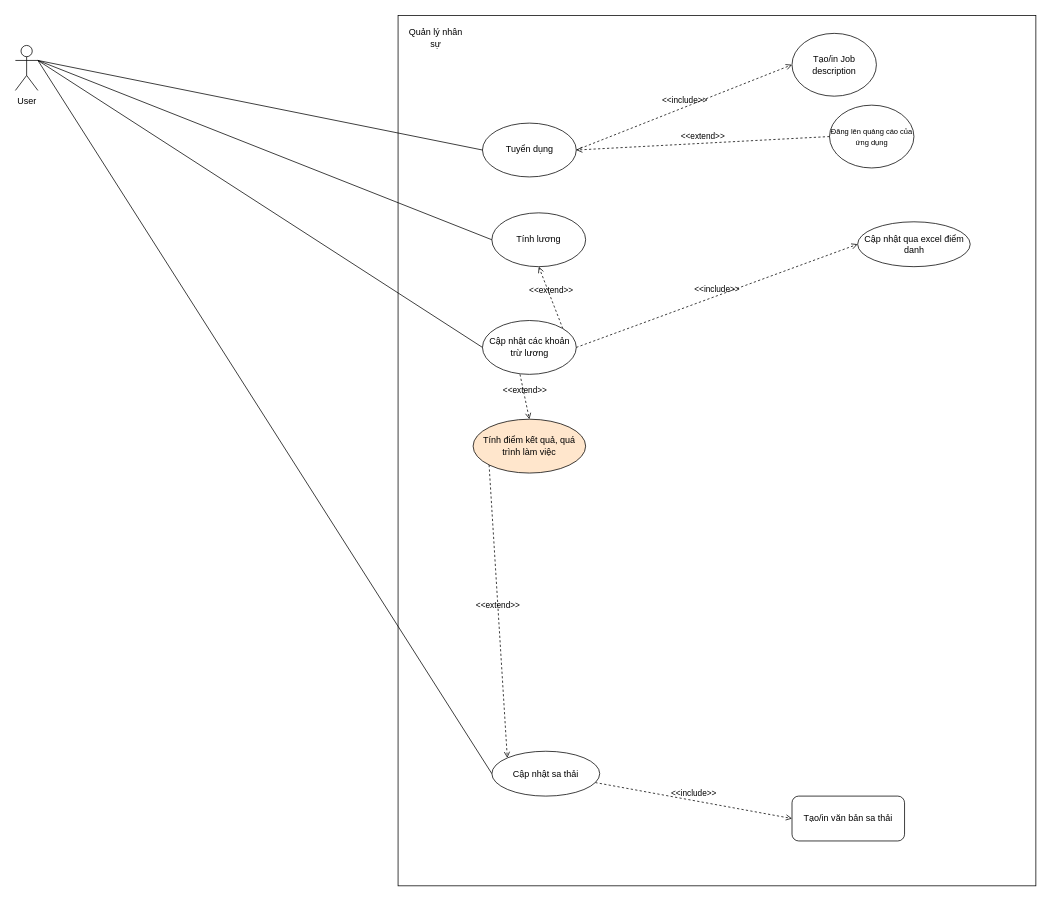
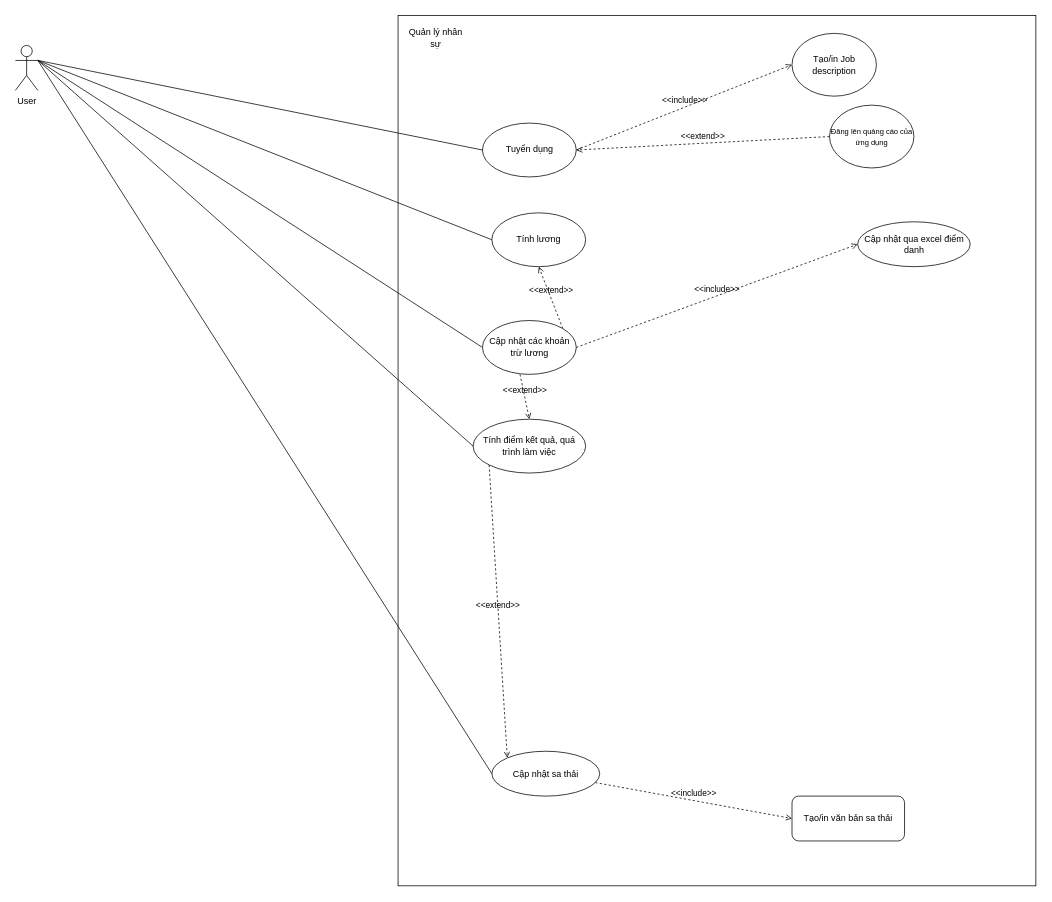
edge "User" -- "Tính điểm kết quả, quá trình làm việc": added
node "Tính điểm kết quả, quá trình làm việc": fillcolor #ffe6cc -> #ffffff
